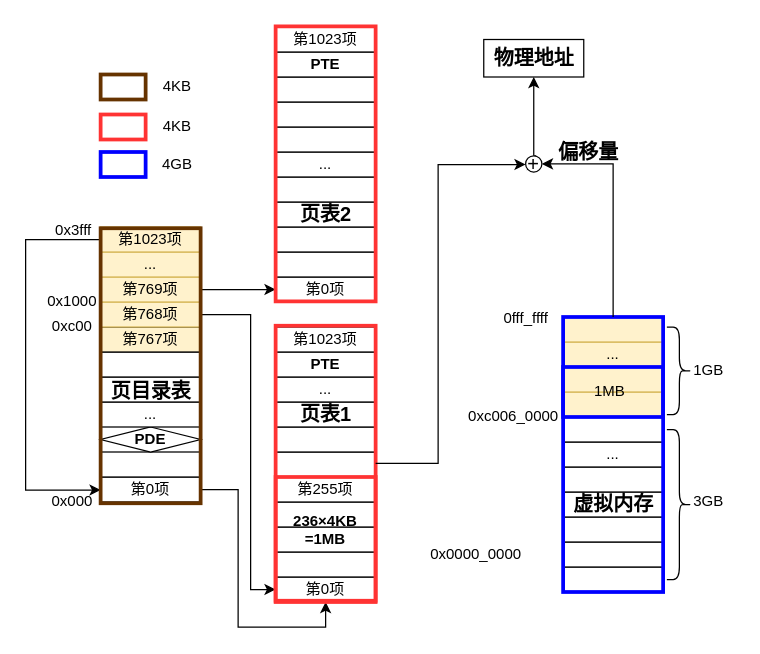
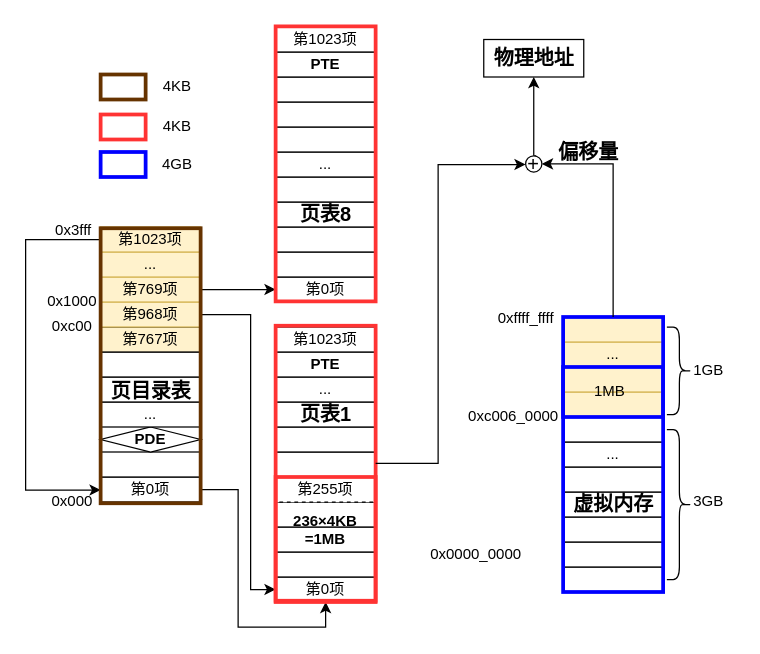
node "页表2": label "页表2" -> "页表8"
node "第768项": label "第768项" -> "第968项"
node "0fff_ffff": label "0fff_ffff" -> "0xffff_ffff"
node "第255项": style solid -> dashed
